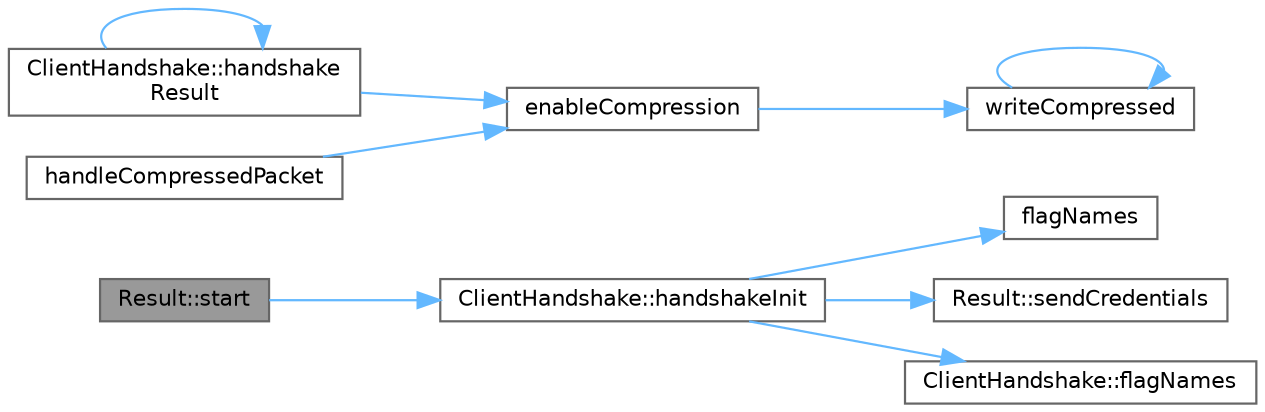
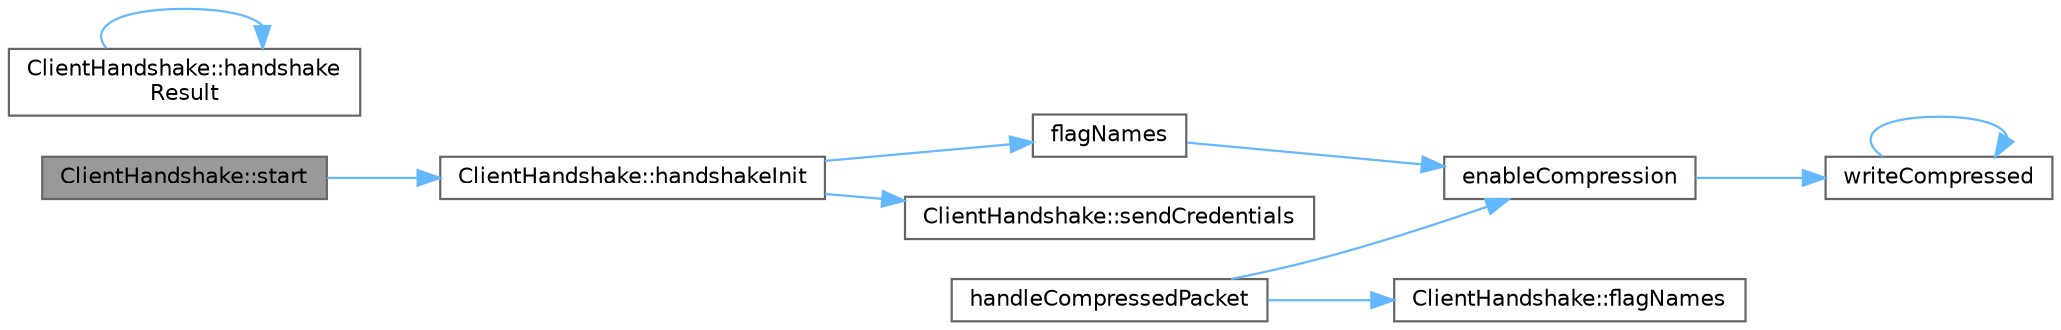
edge "ClientHandshake::handshake Result" -> "enableCompression": now "flagNames" -> "enableCompression"
node "Result::start": label "Result::start" -> "ClientHandshake::start"
node "Result::sendCredentials": label "Result::sendCredentials" -> "ClientHandshake::sendCredentials"
edge "ClientHandshake::handshakeInit" -> "ClientHandshake::flagNames": now "handleCompressedPacket" -> "ClientHandshake::flagNames"
